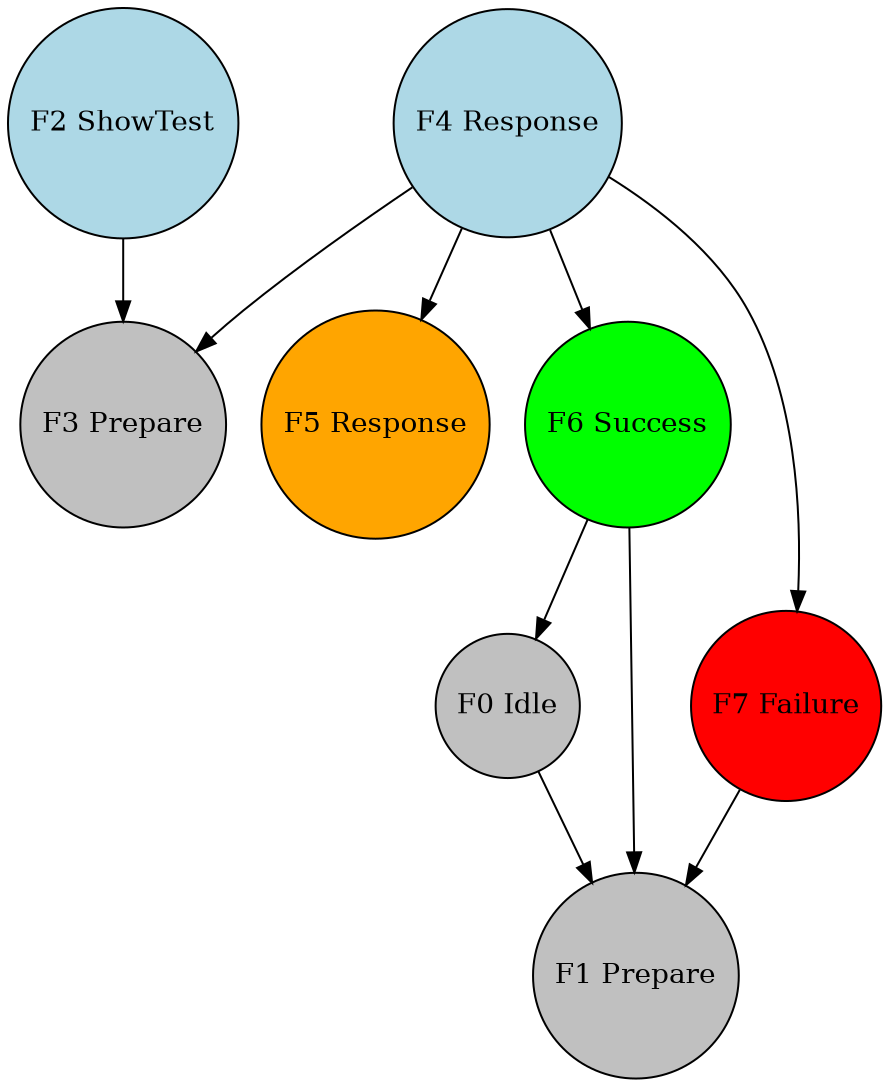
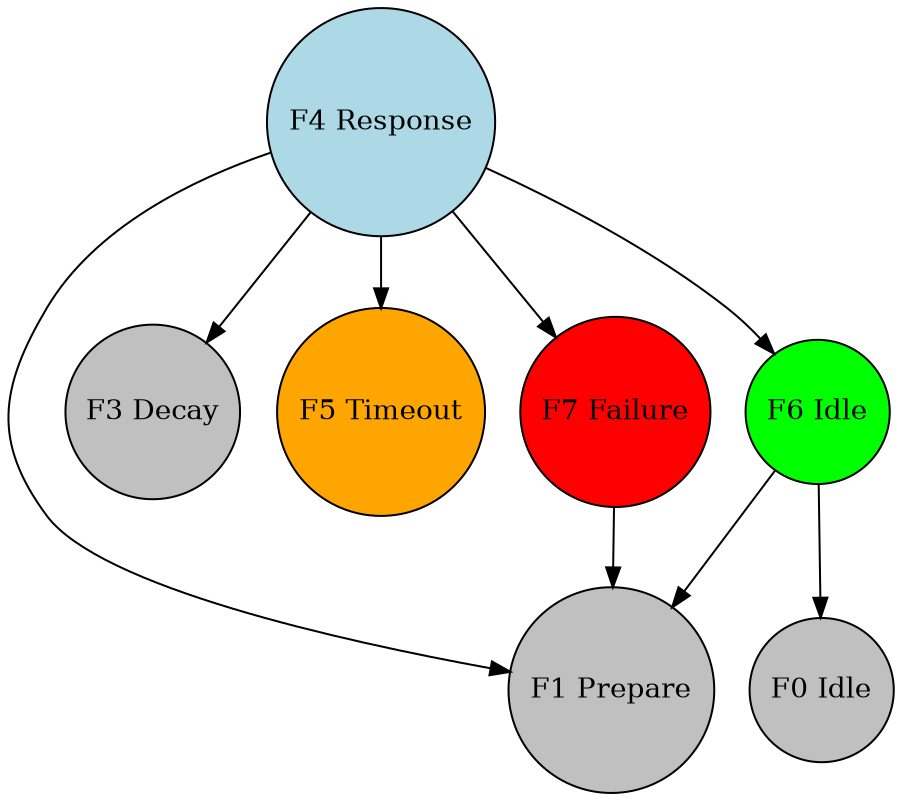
node "F2 ShowTest": removed
node "F3 Prepare": label "F3 Prepare" -> "F3 Decay"
node "F5 Response": label "F5 Response" -> "F5 Timeout"
node "F6 Success": label "F6 Success" -> "F6 Idle"
edge "F0 Idle" -> "F1 Prepare": now "F4 Response" -> "F1 Prepare"
